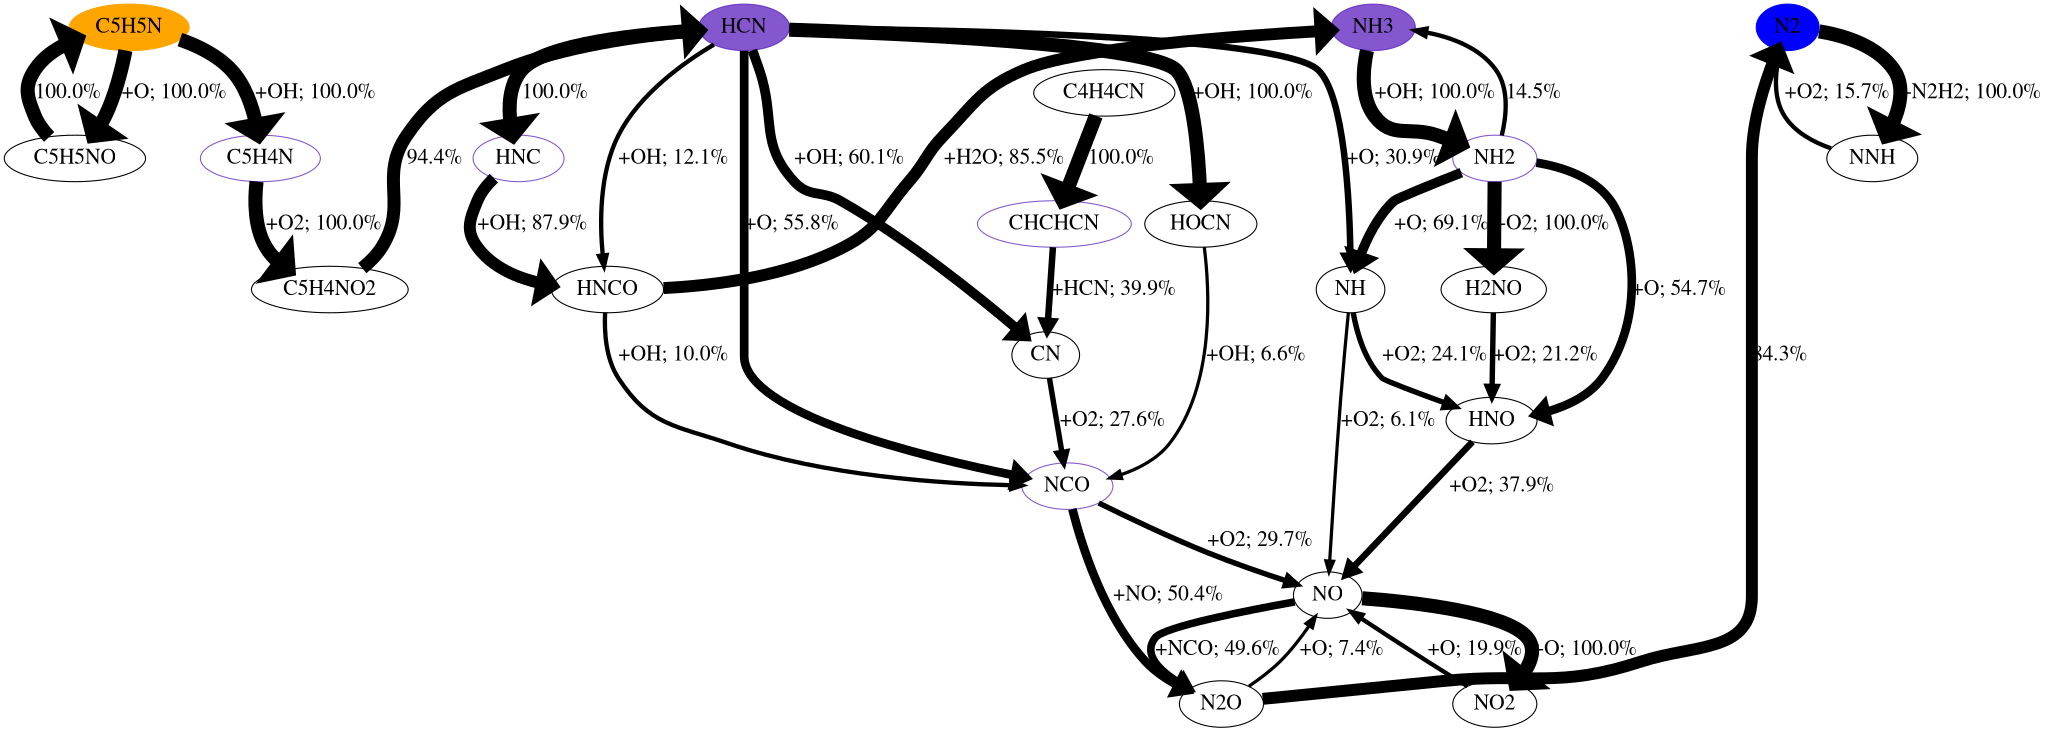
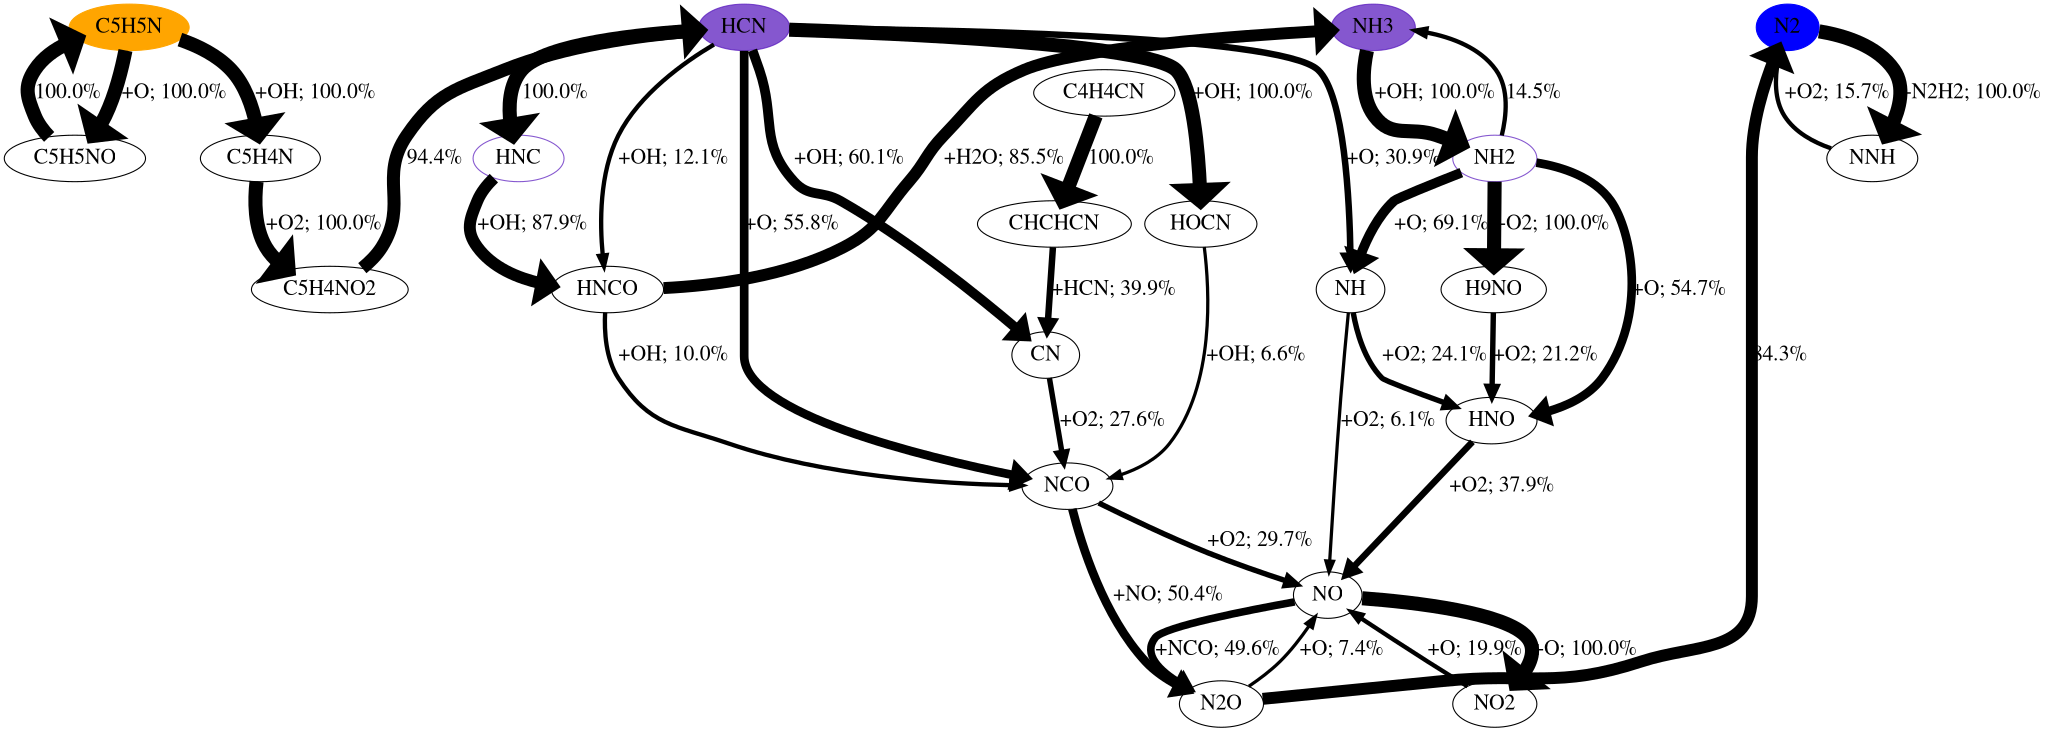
node "C5H4N": color #500dbab1 -> black
node "CHCHCN": color #500dbab1 -> black
node "H2NO": label "H2NO" -> "H9NO"
node "NCO": color #500dbab1 -> black
